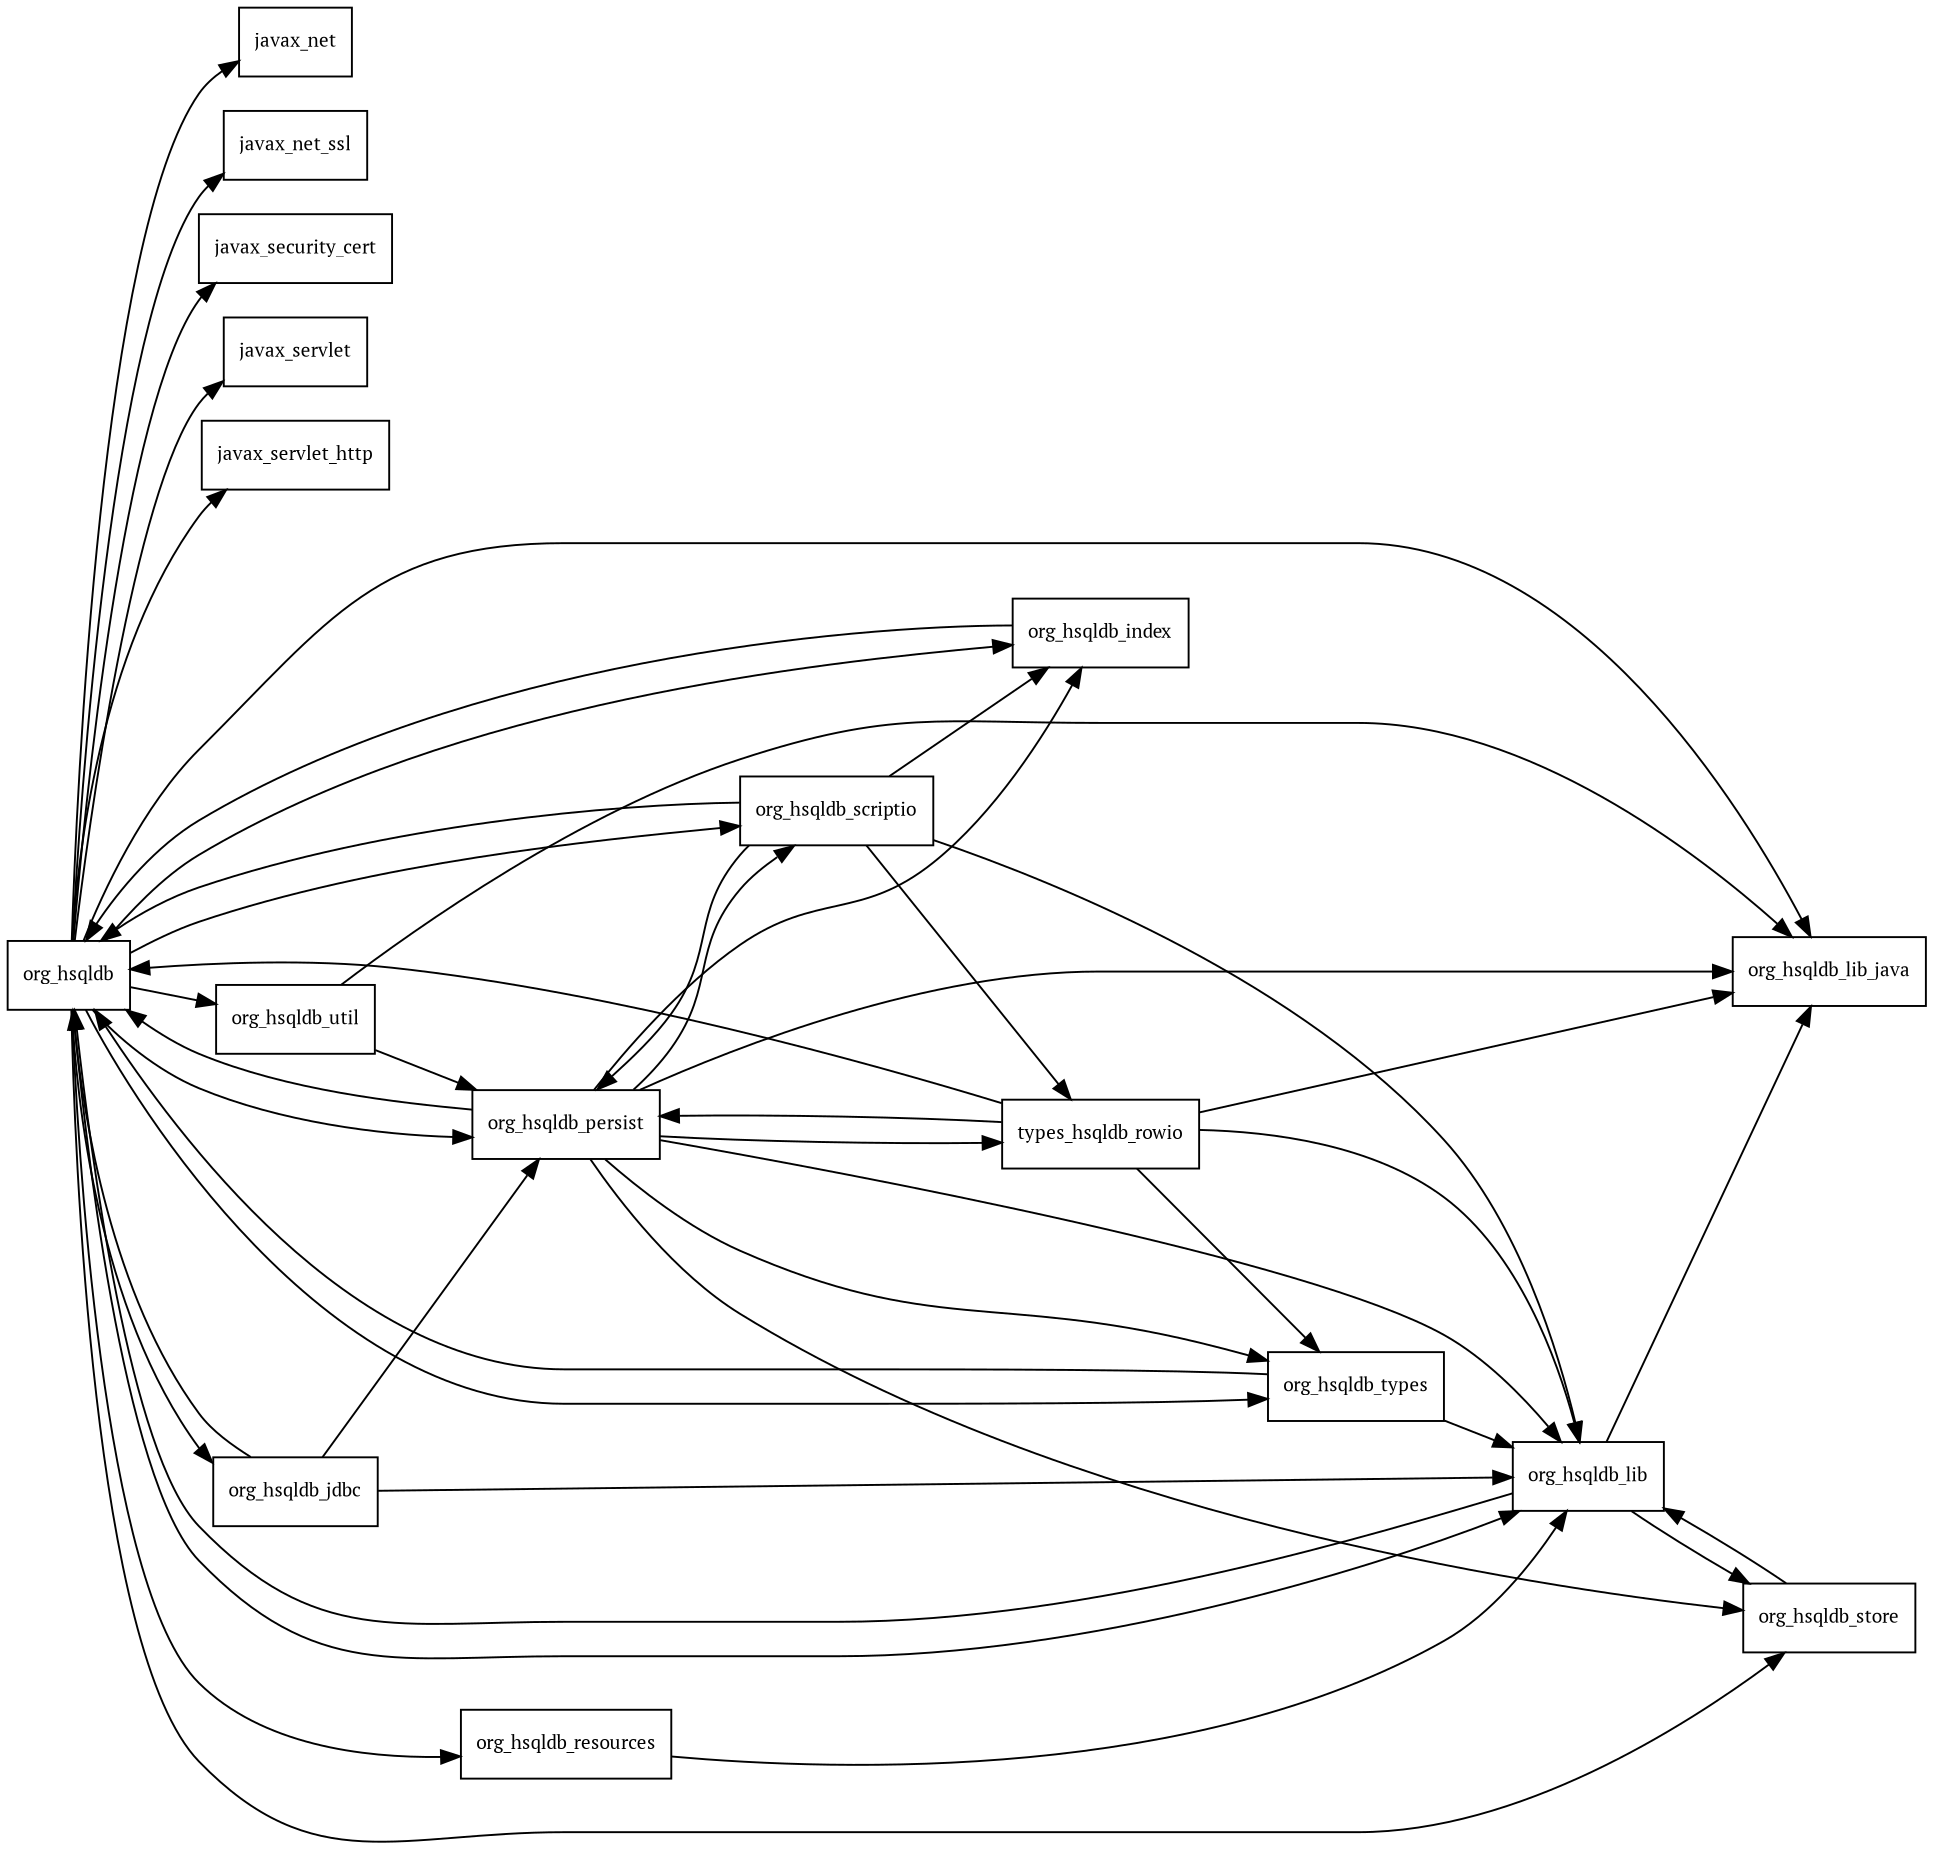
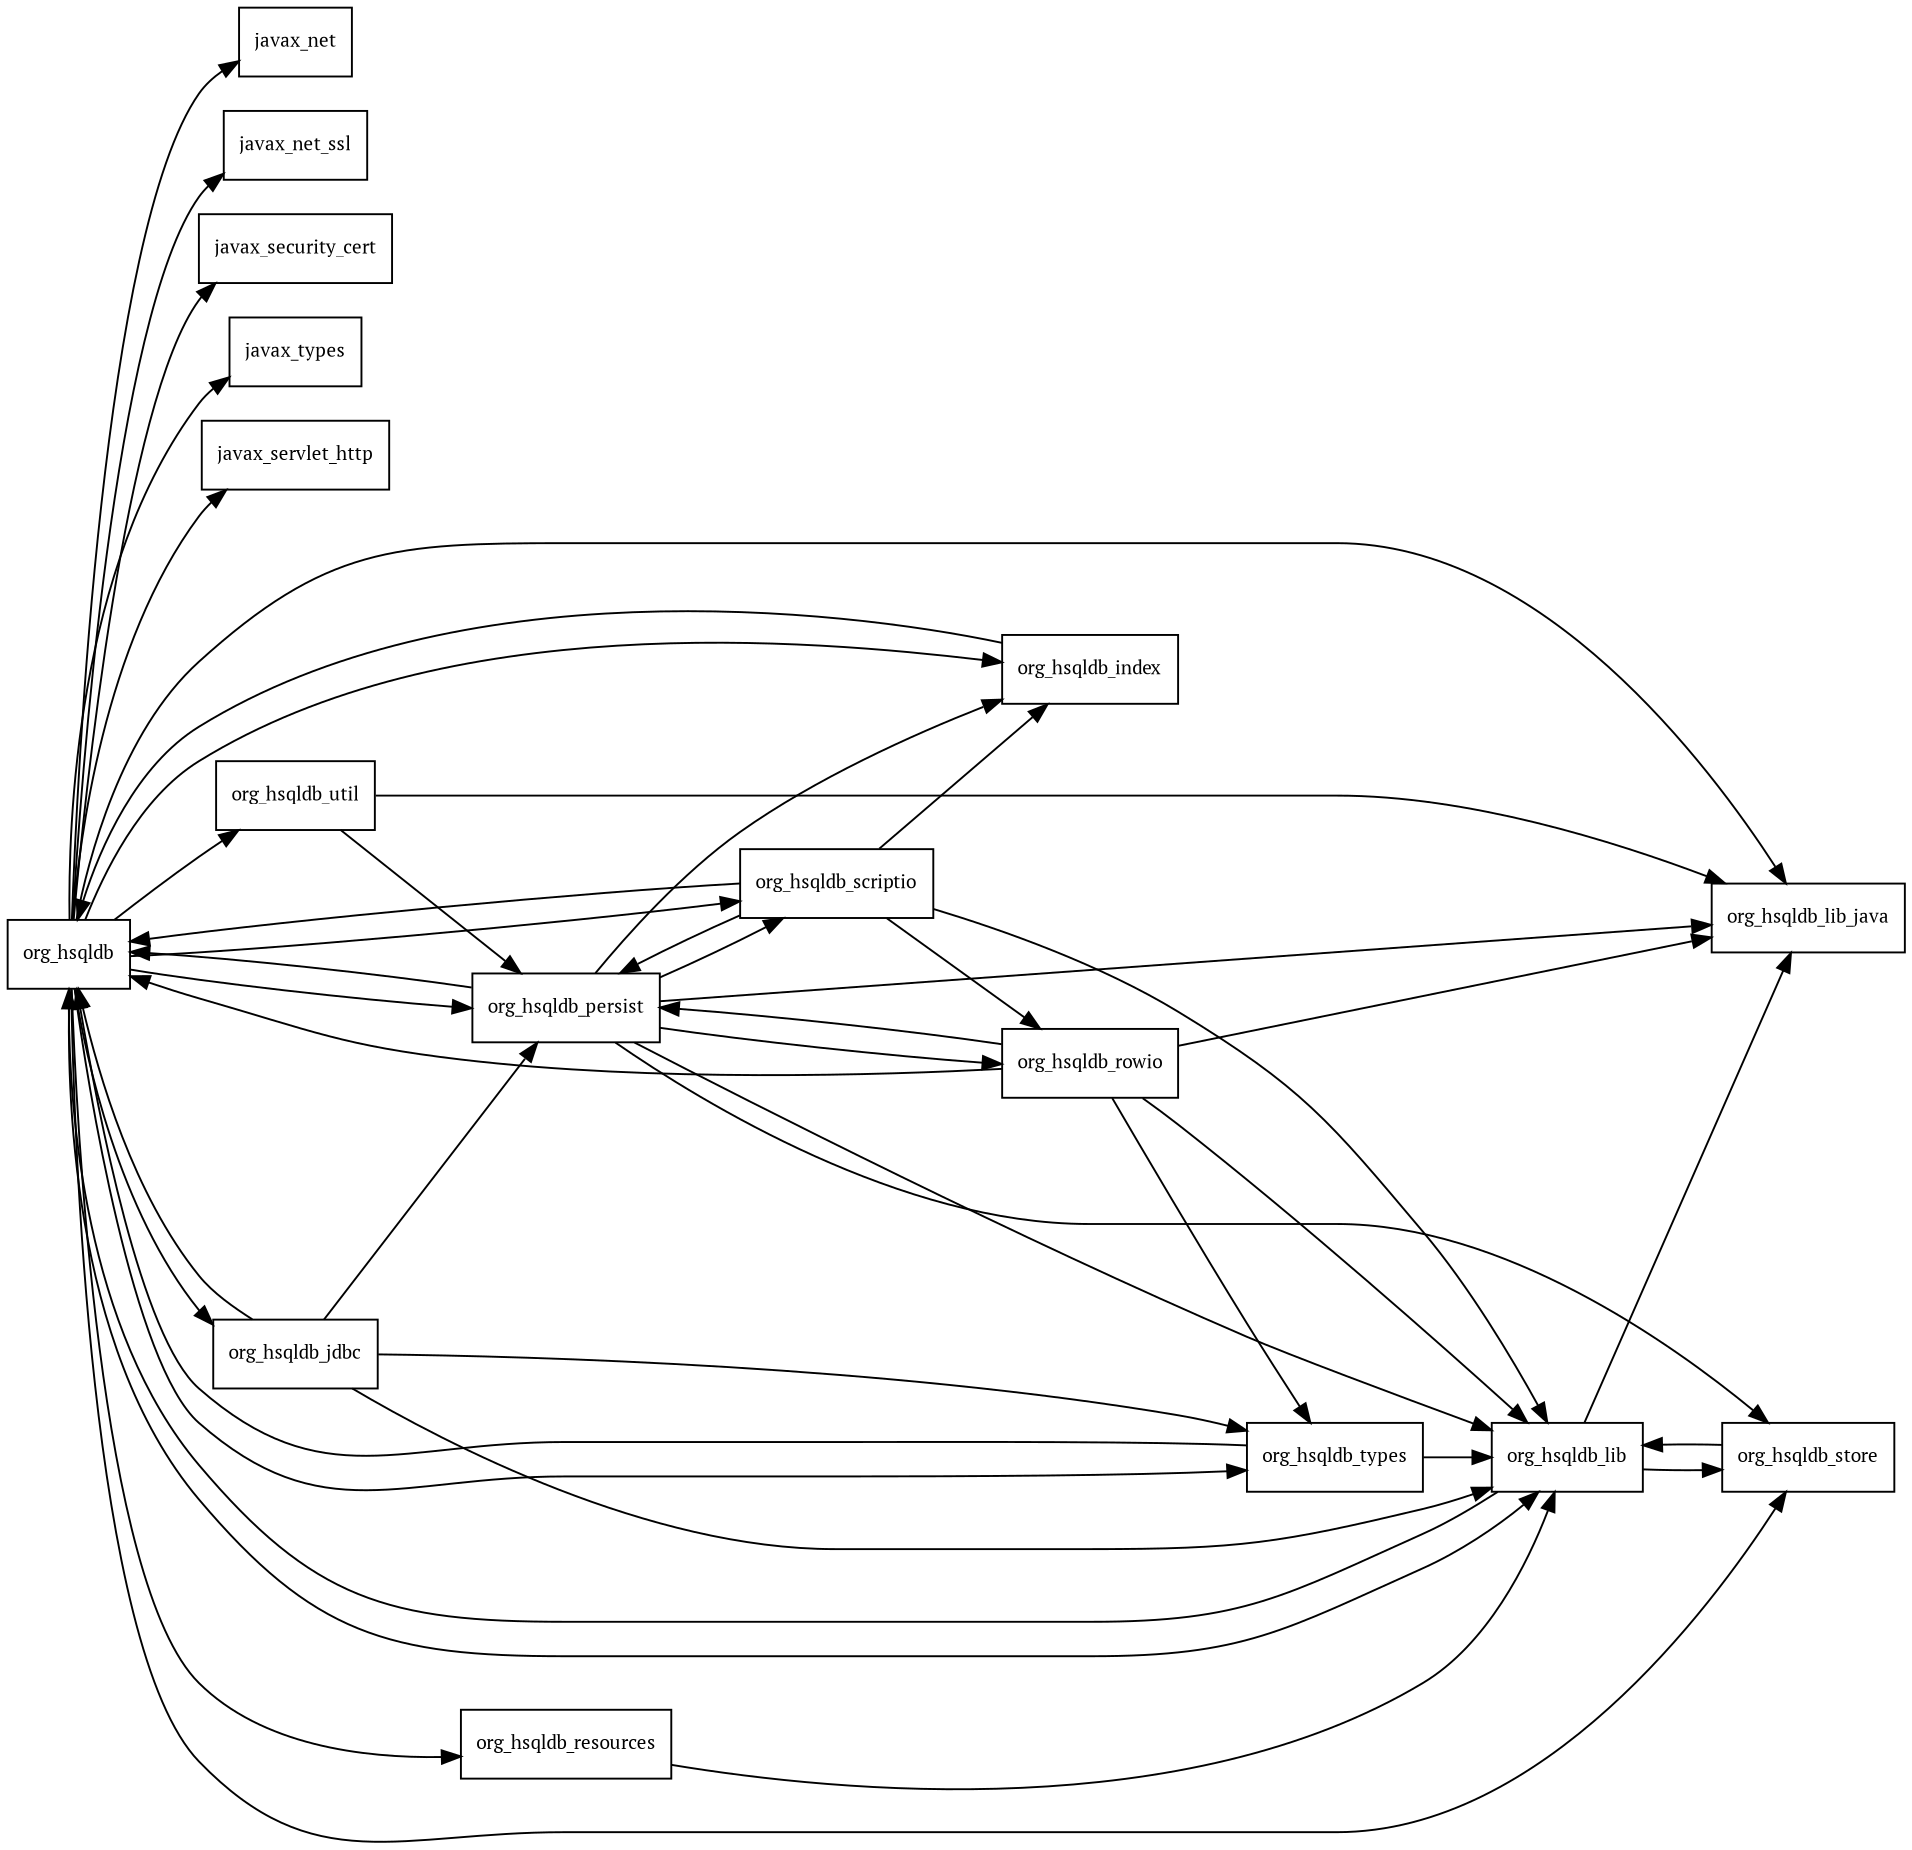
node "javax_servlet": label "javax_servlet" -> "javax_types"
node "types_hsqldb_rowio": label "types_hsqldb_rowio" -> "org_hsqldb_rowio"
edge "org_hsqldb_persist" -> "org_hsqldb_types": now "org_hsqldb_jdbc" -> "org_hsqldb_types"
